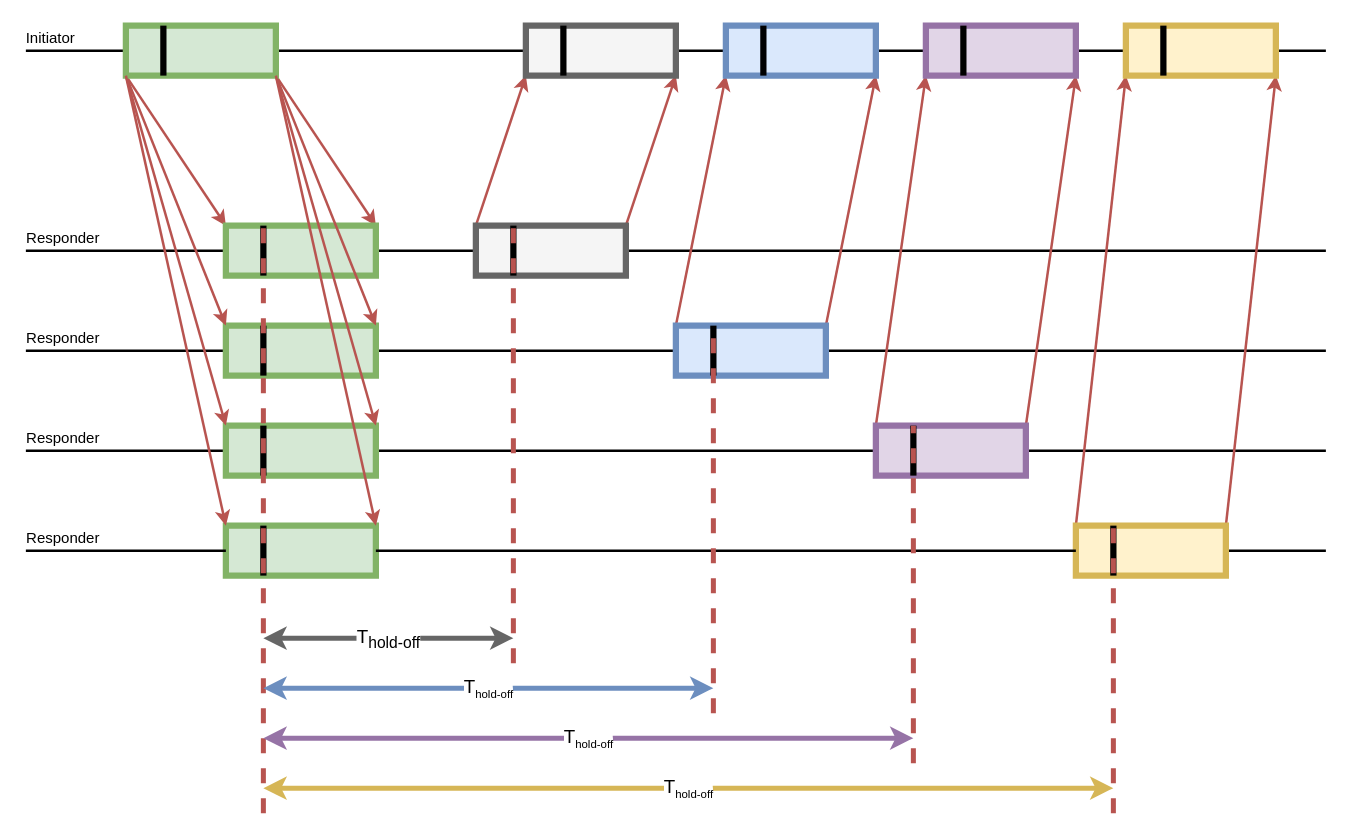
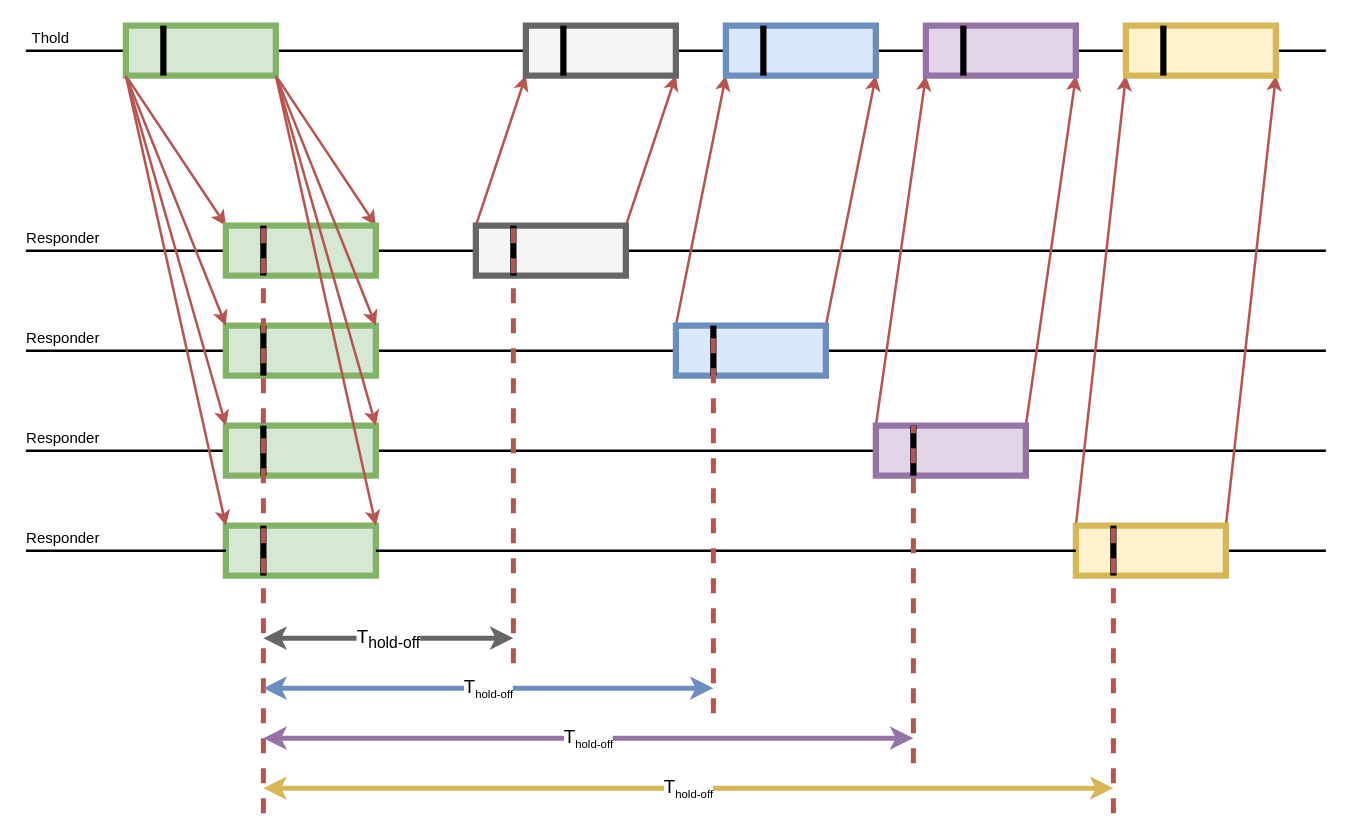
node "Initiator": label "Initiator" -> "Thold"
